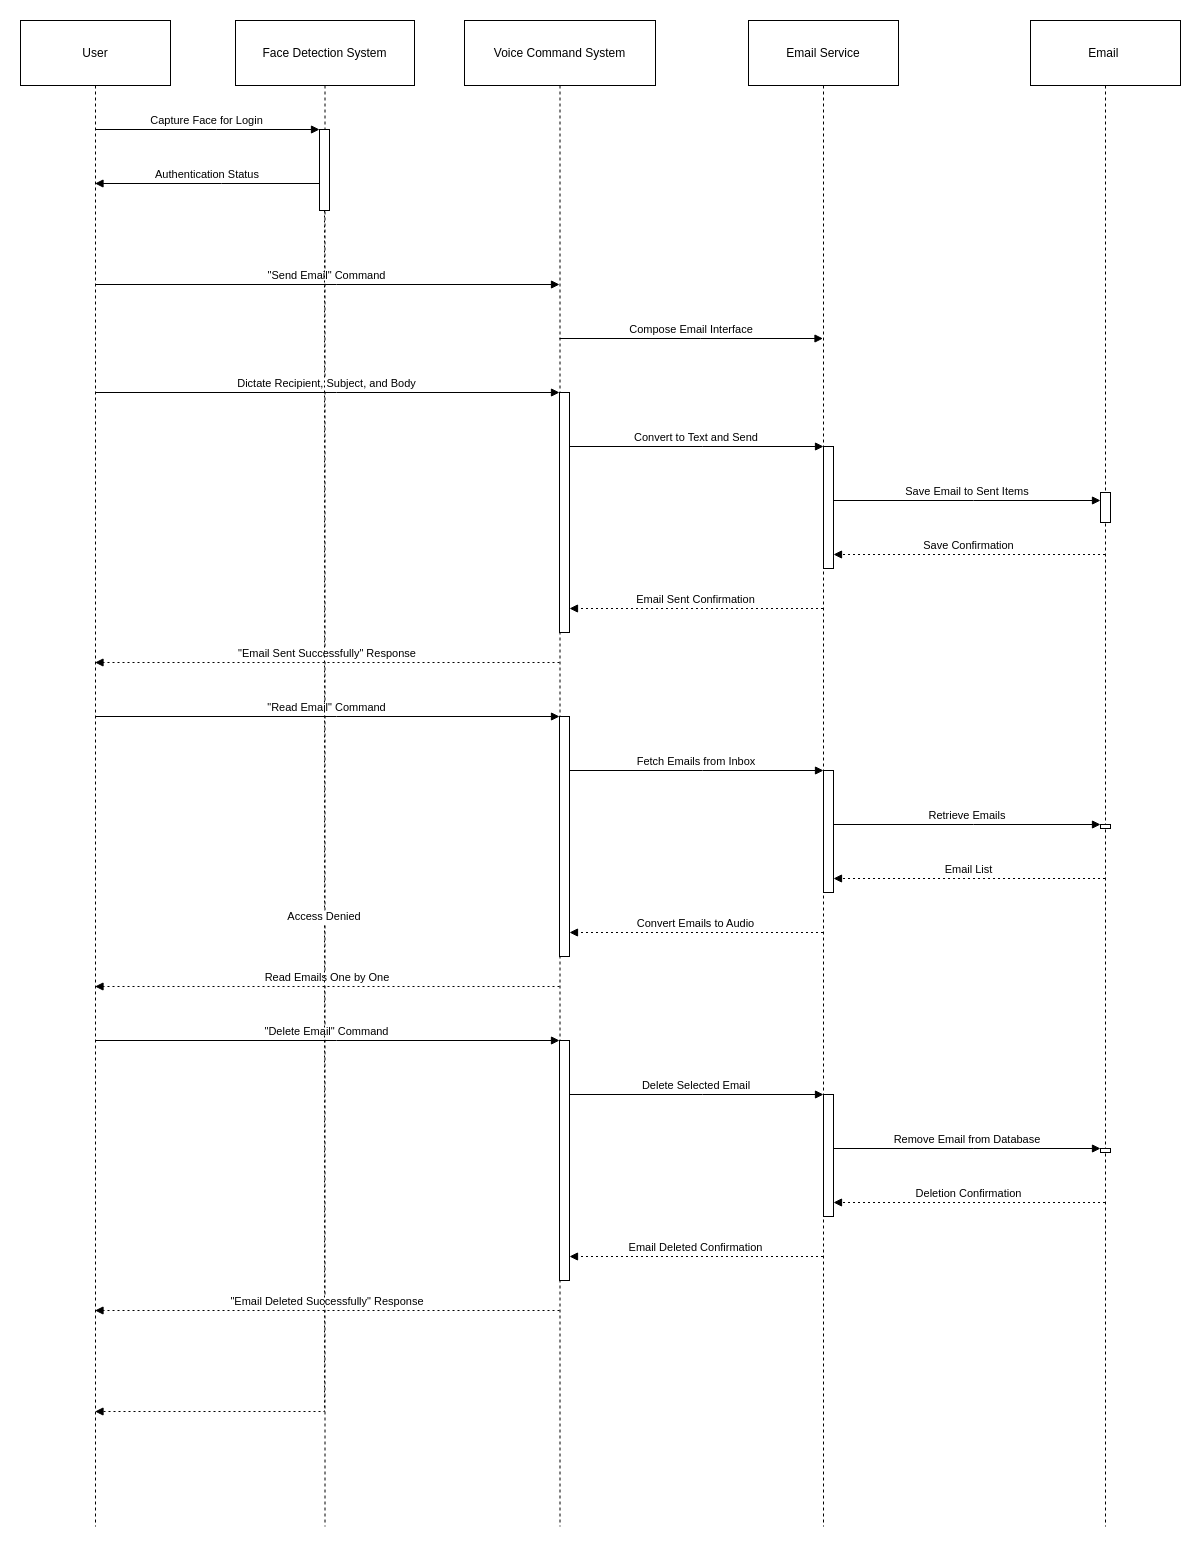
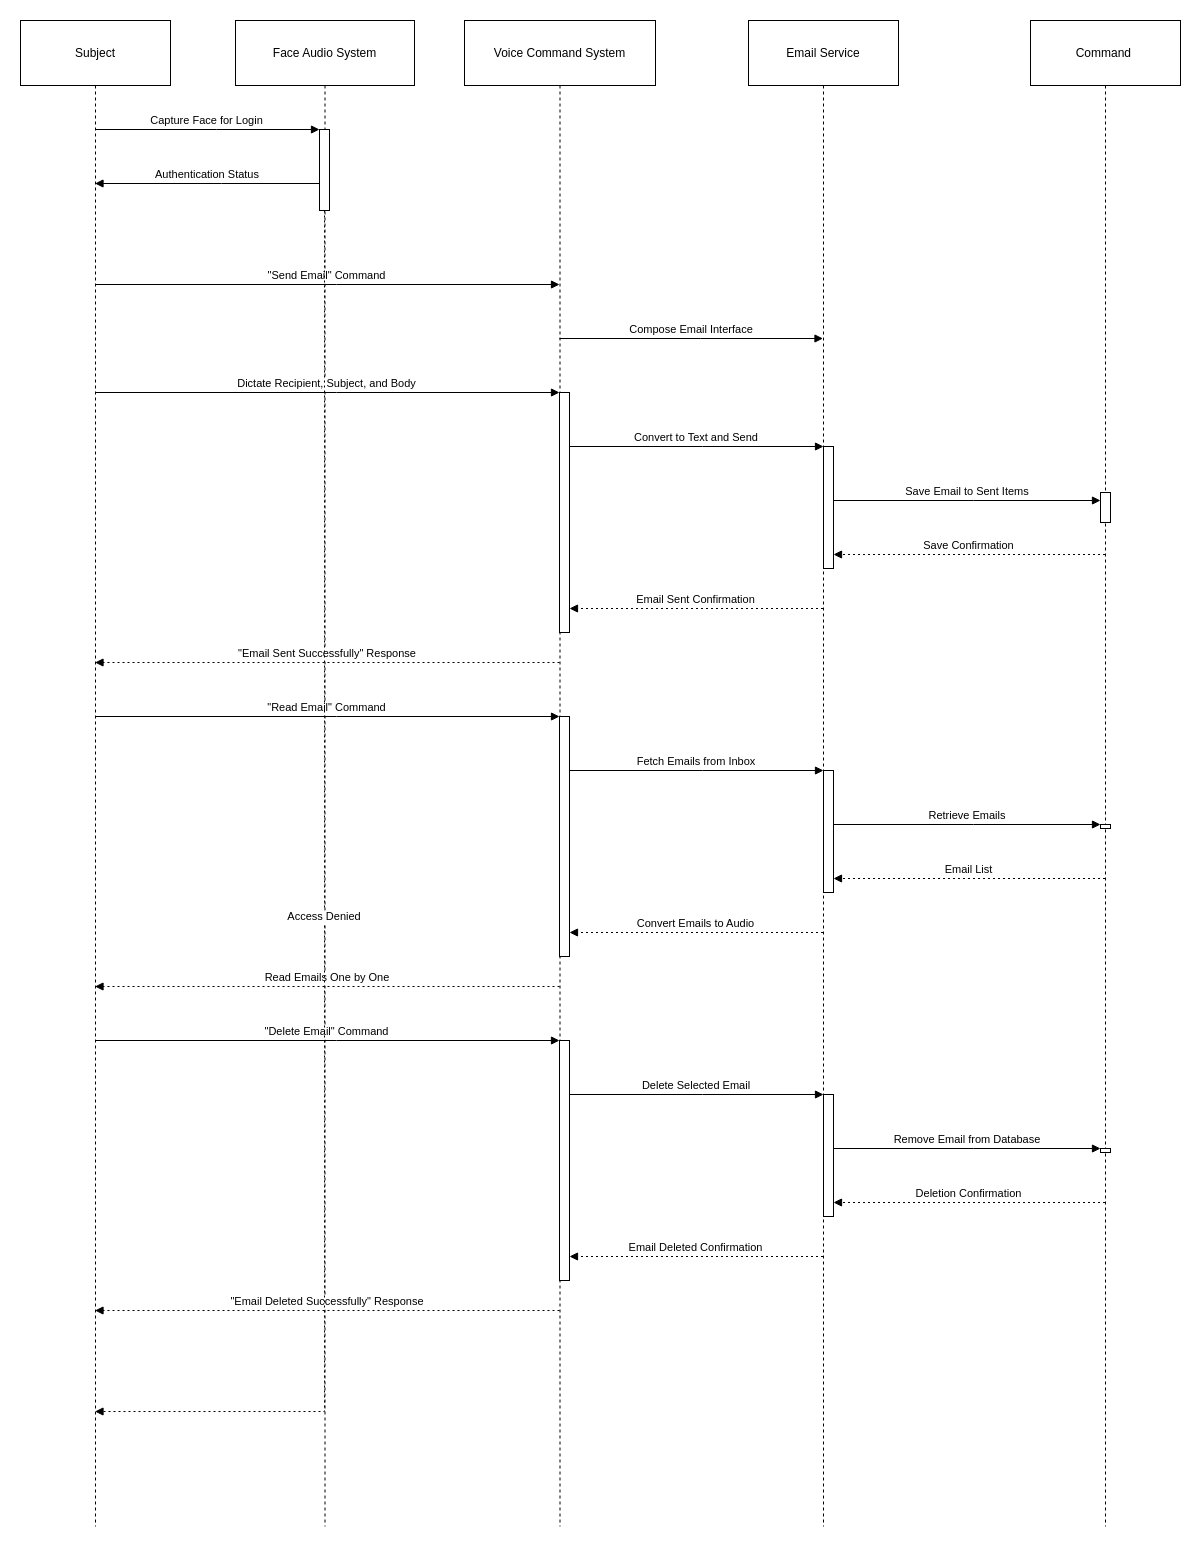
node "User": label "User" -> "Subject"
node "Face Detection System": label "Face Detection System" -> "Face Audio System"
node "Email": label "Email" -> "Command"
